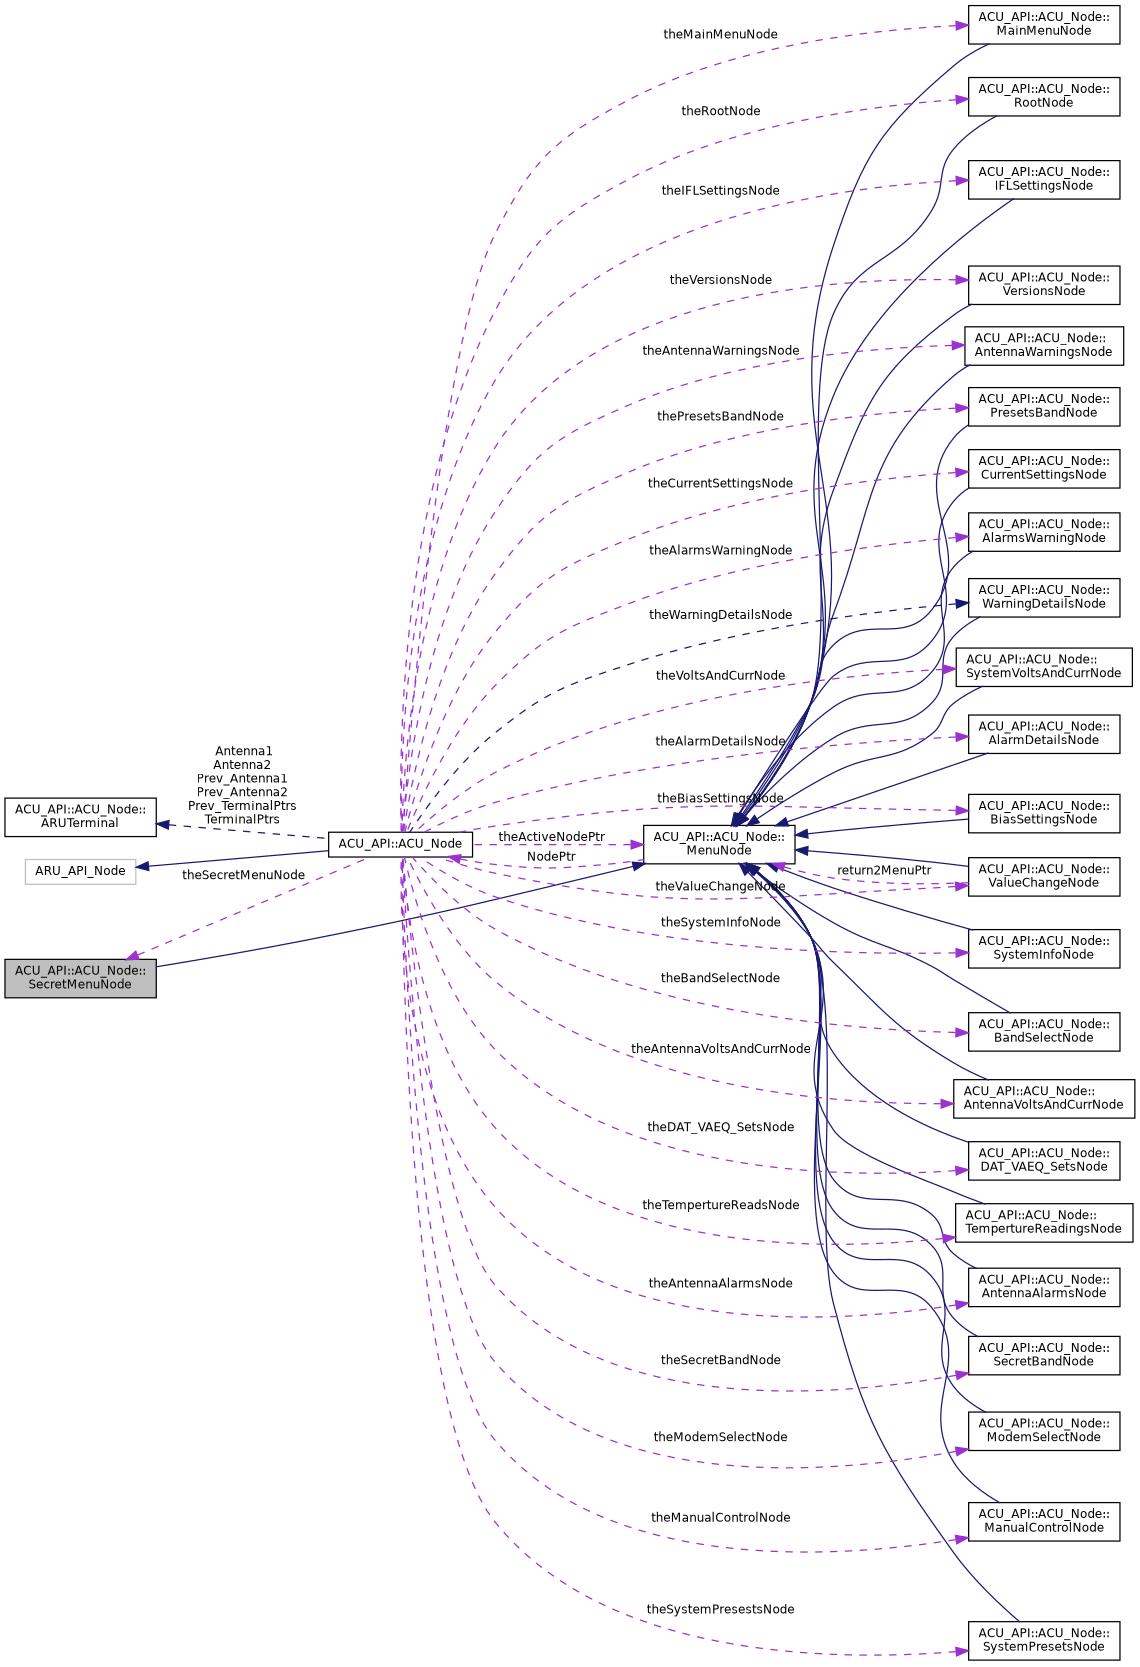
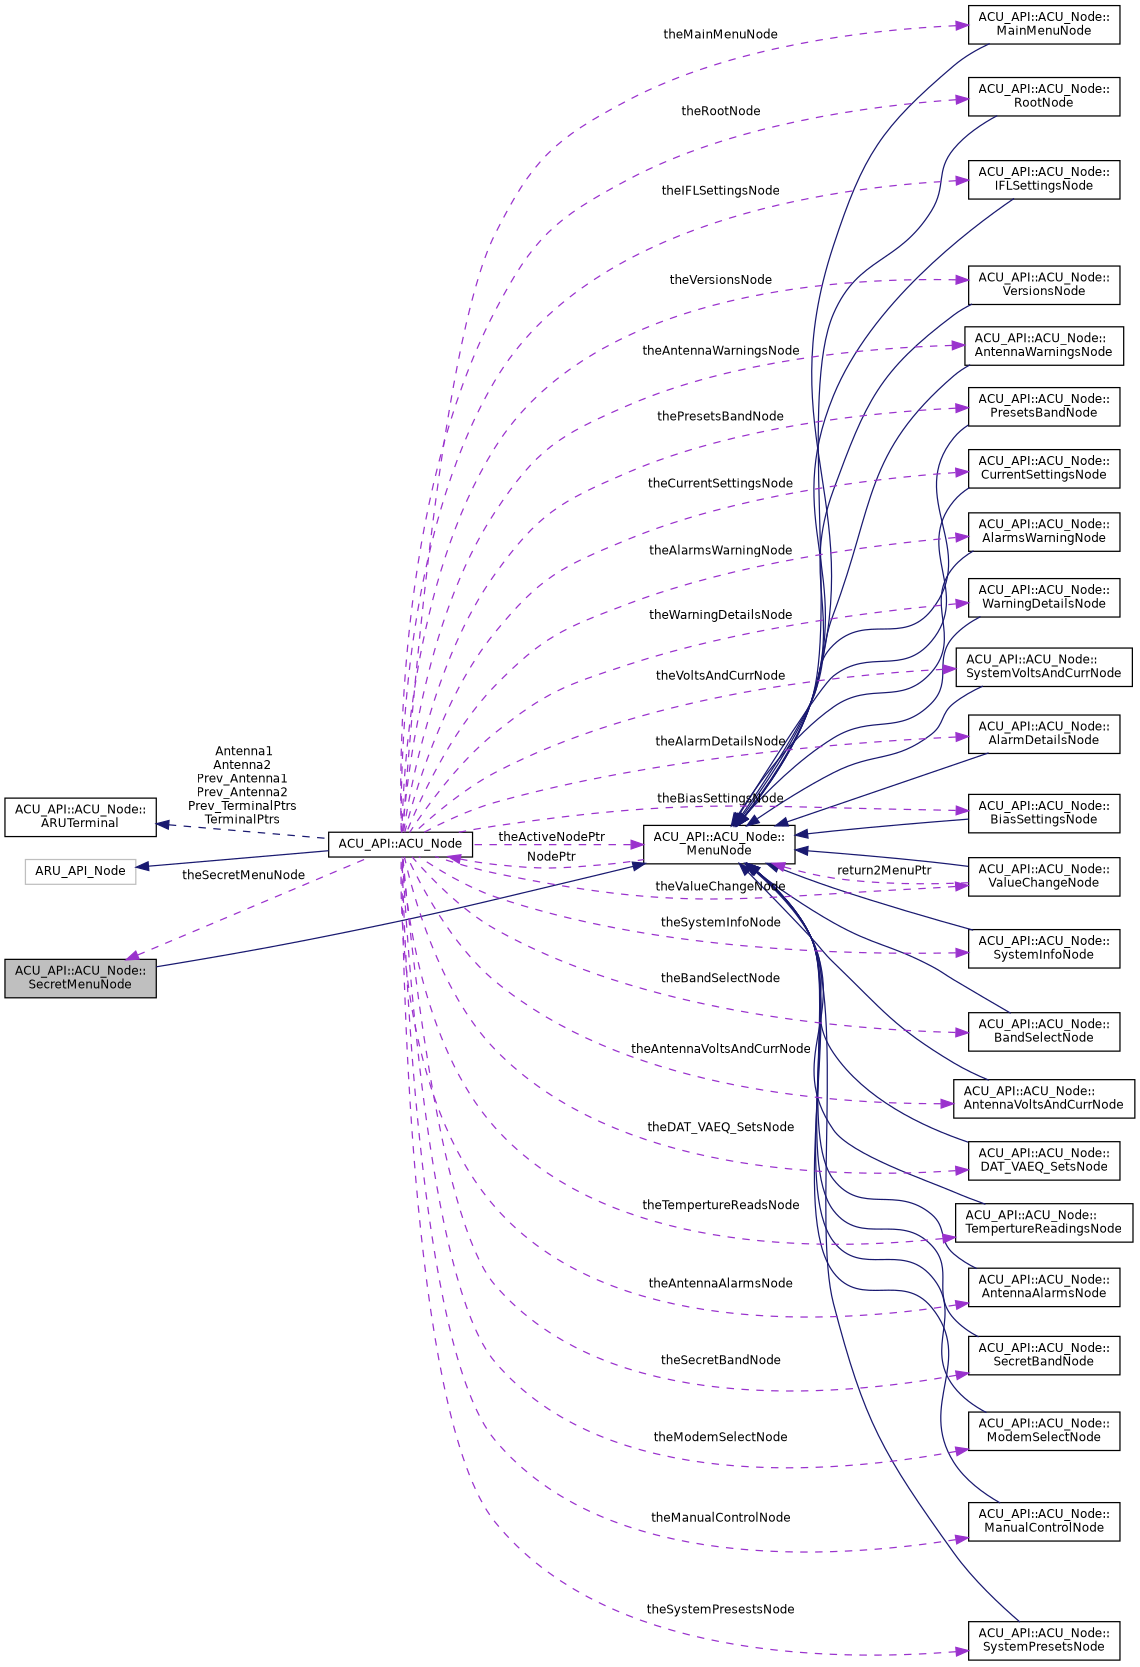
edge "ACU_API::ACU_Node" -> "ACU_API::ACU_Node:: WarningDetailsNode": color midnightblue -> darkorchid3
